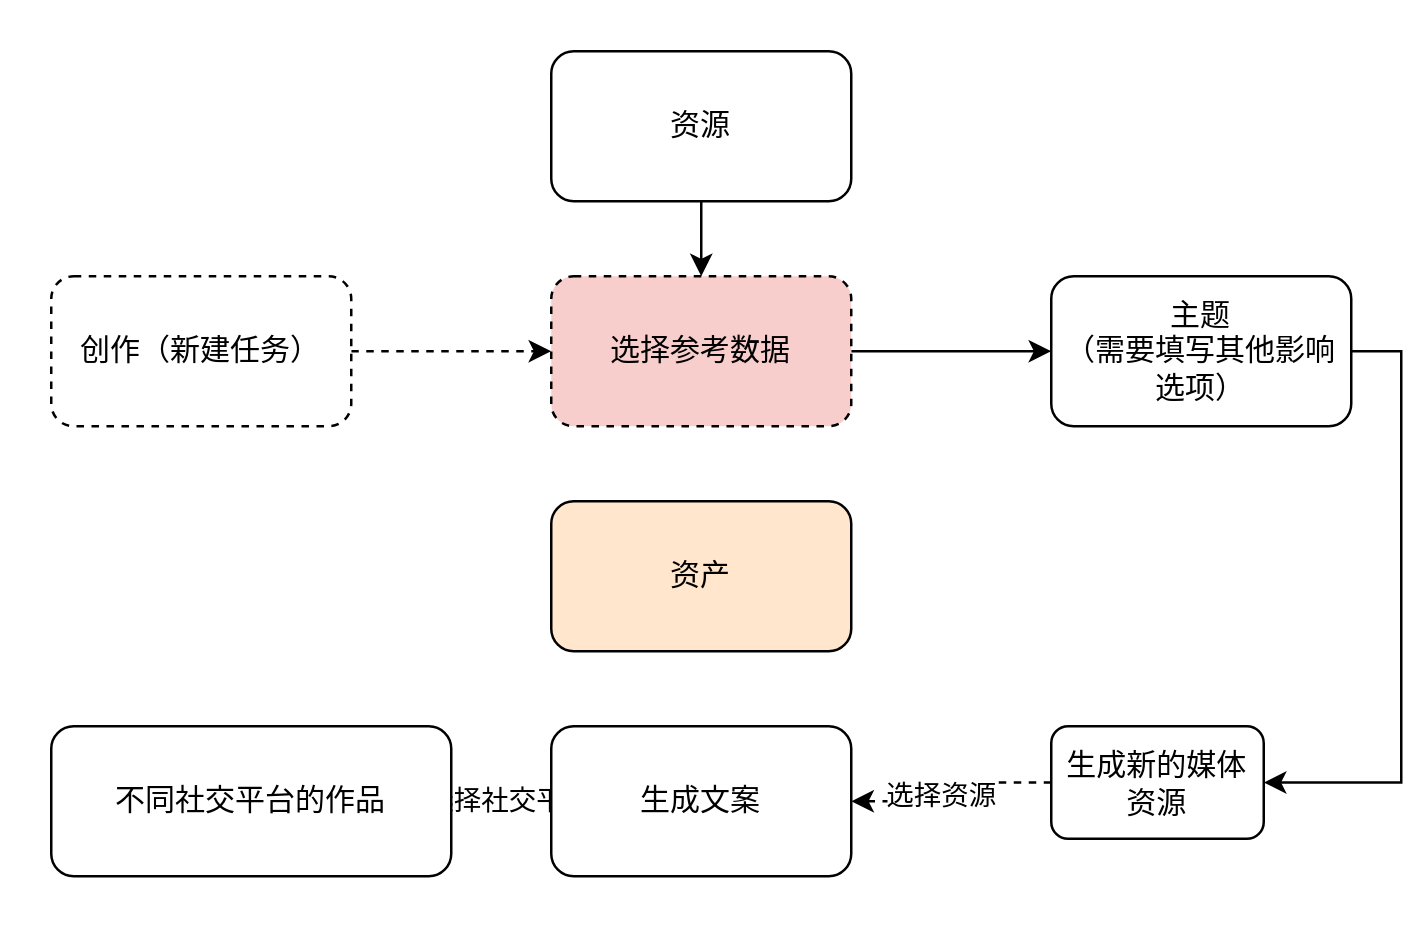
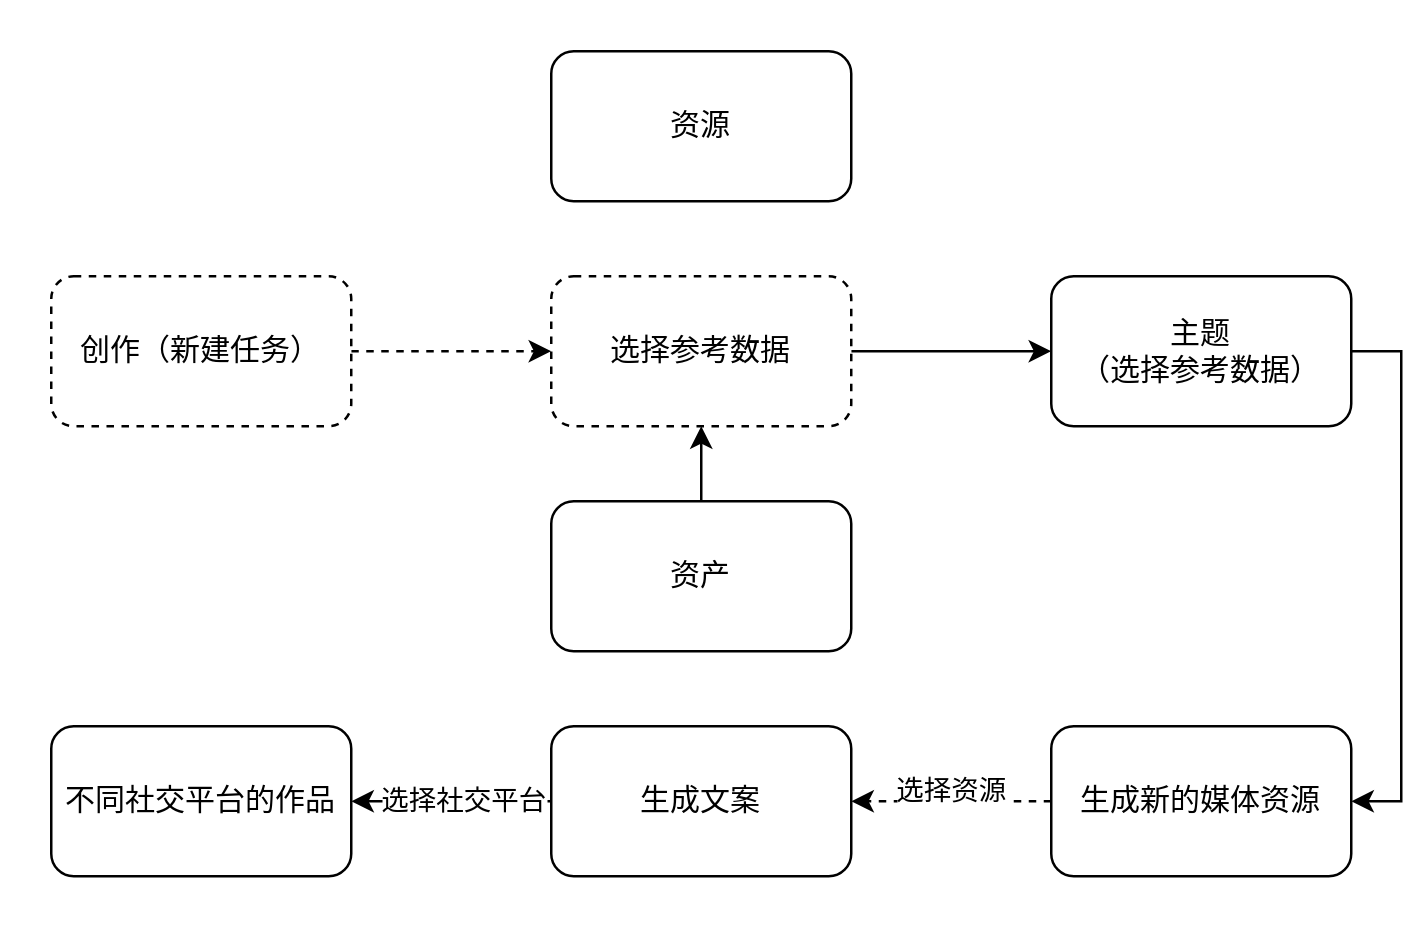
edge "资源" -> "选择参考数据": removed
node "选择参考数据": fillcolor #f8cecc -> #ffffff
node "主题 （需要填写其他影响选项）": label "主题 （需要填写其他影响选项）" -> "主题 （选择参考数据）"
edge "资产" -> "选择参考数据": added
node "资产": fillcolor #ffe6cc -> #ffffff
node "生成新的媒体资源": size 213x113 -> 300x150
node "不同社交平台的作品": size 400x150 -> 300x150
